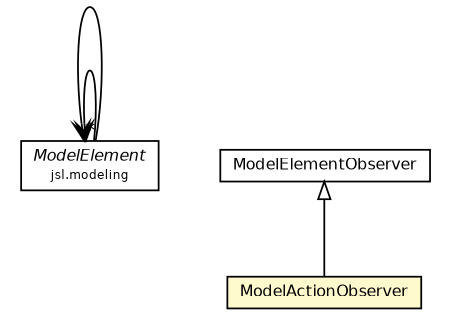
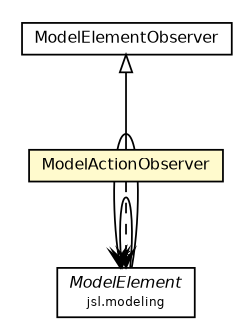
edge "ModelActionObserver" -> "ModelElement": added
